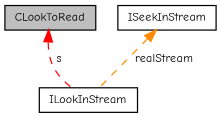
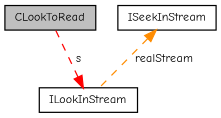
edge "ILookInStream" -> "CLookToRead": reversed
